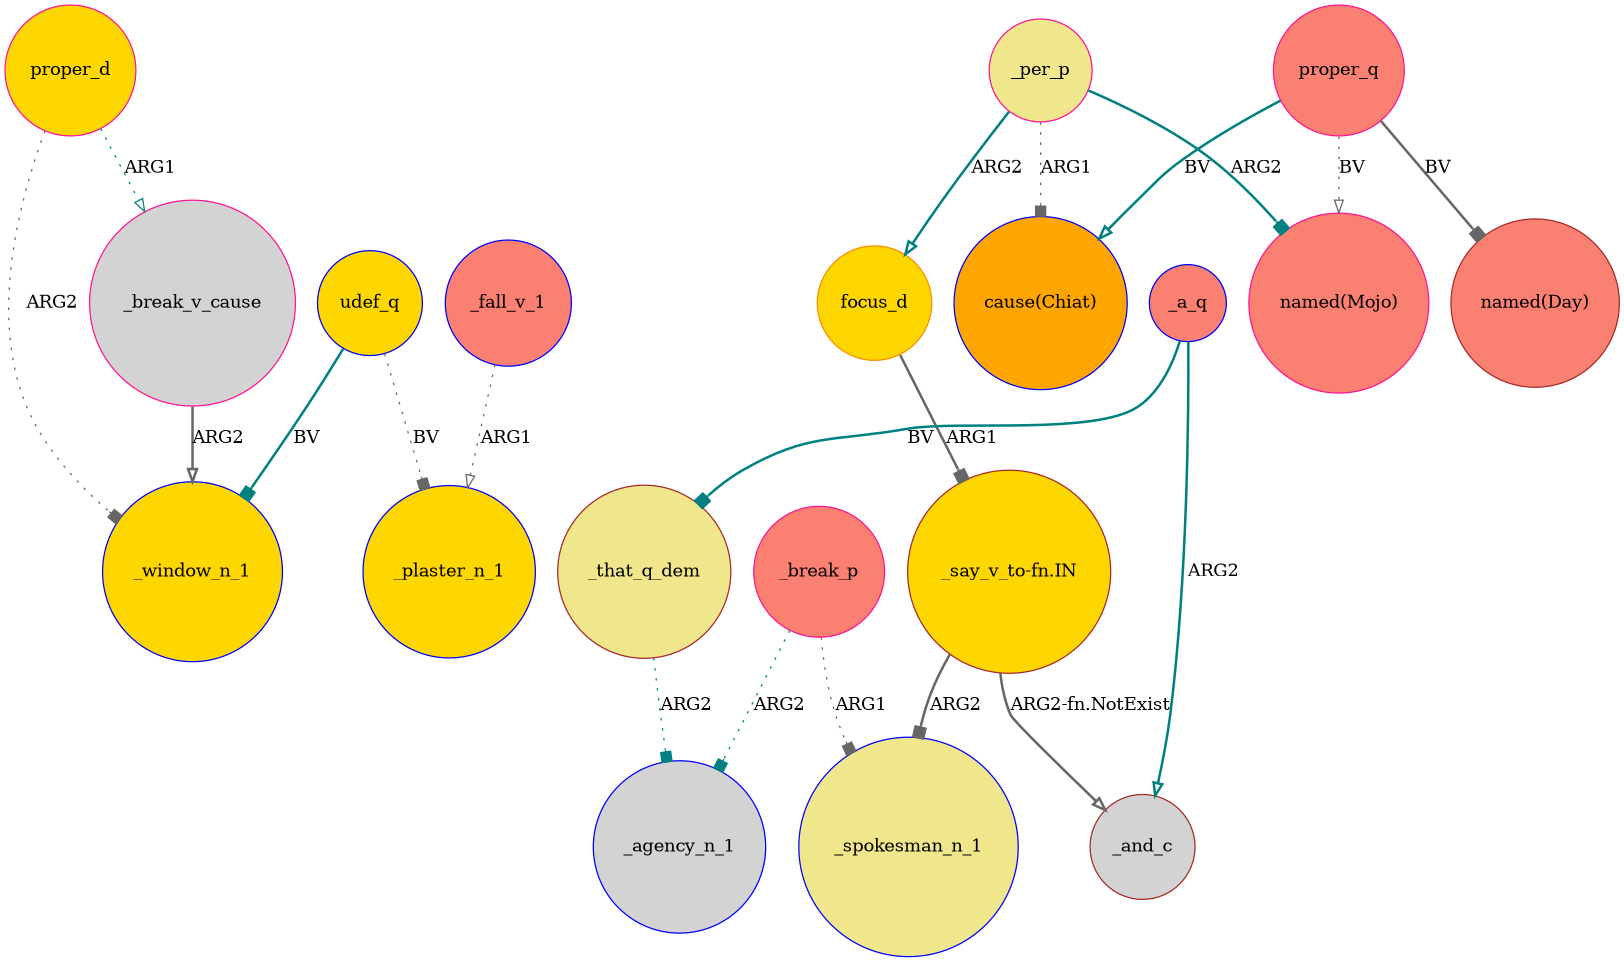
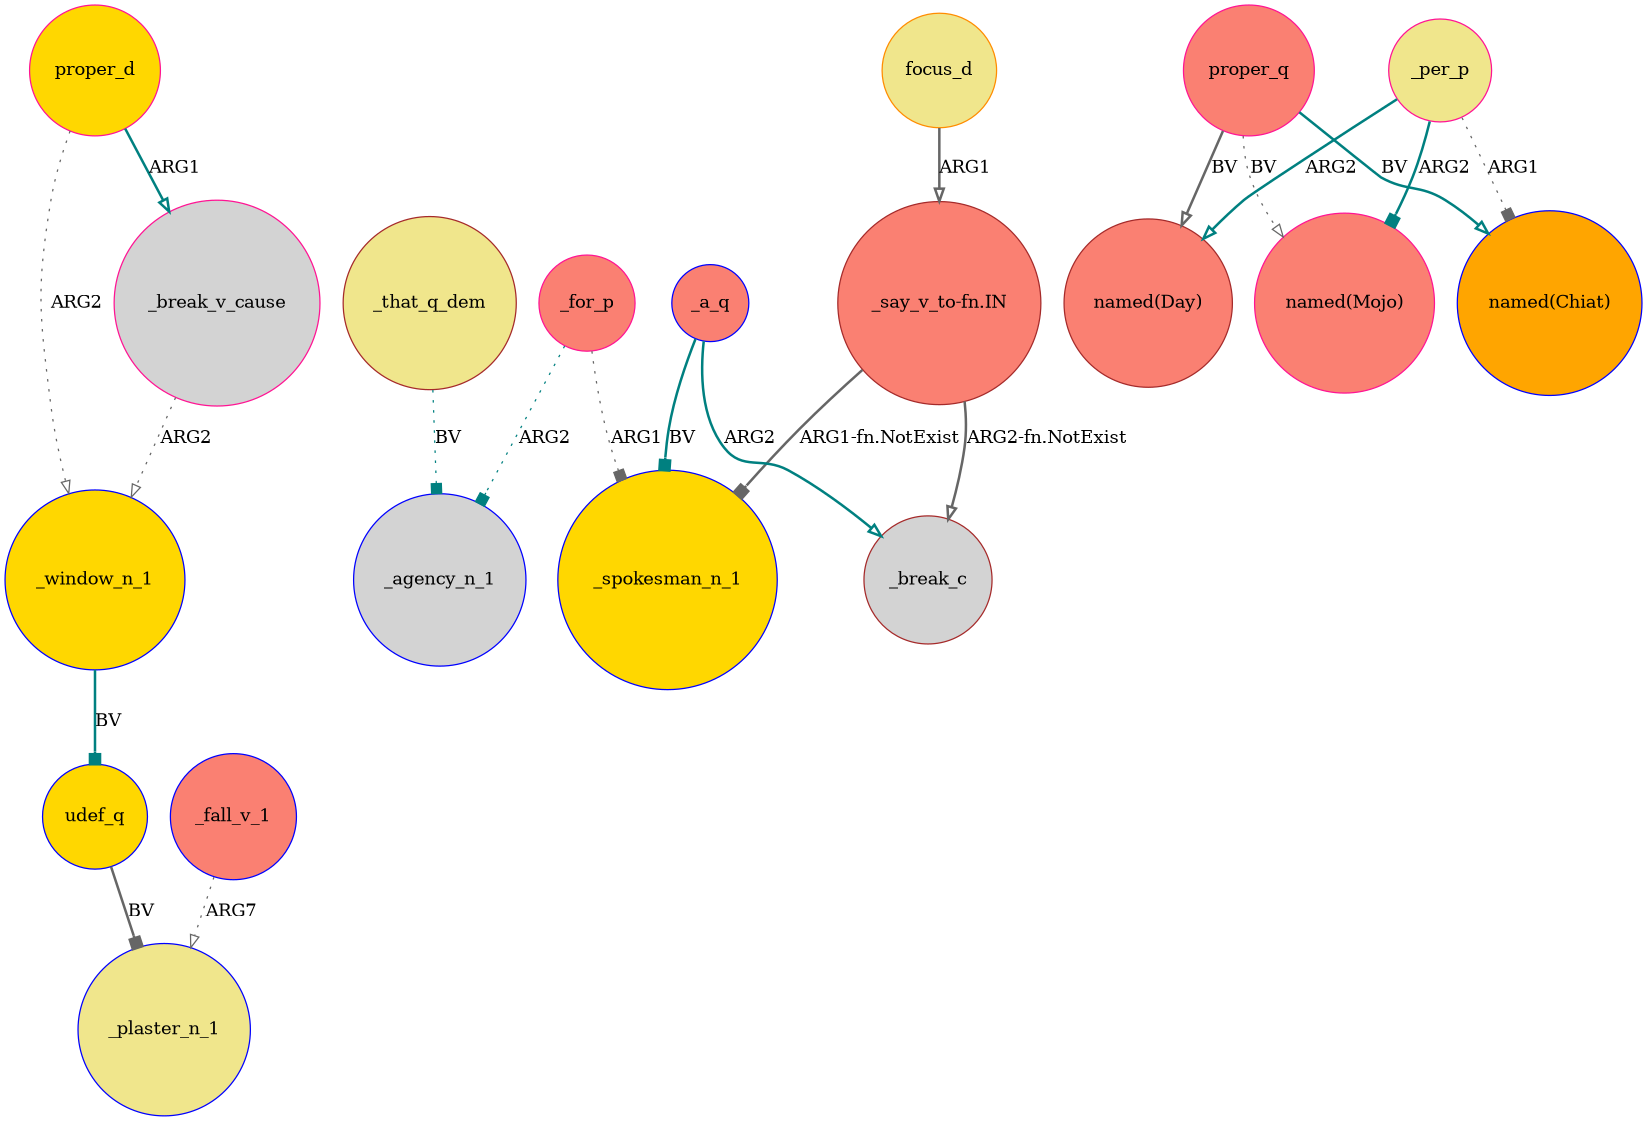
edge "proper_d" -> "_break_v_cause": style dotted -> bold
edge "proper_q" -> "named(Day)": arrowhead box -> onormal
edge "_per_p" -> "focus_d": now "_per_p" -> "named(Day)"
node "focus_d": fillcolor gold -> khaki
node "cause(Chiat)": label "cause(Chiat)" -> "named(Chiat)"
edge "proper_d" -> "_window_n_1": arrowhead box -> onormal
edge "focus_d" -> "_say_v_to-fn.IN": arrowhead box -> onormal
edge "udef_q" -> "_plaster_n_1": style dotted -> bold
edge "udef_q" -> "_window_n_1": reversed
edge "_a_q" -> "_that_q_dem": now "_a_q" -> "_spokesman_n_1"
edge "_break_v_cause" -> "_window_n_1": style bold -> dotted
edge "_fall_v_1" -> "_plaster_n_1": label "ARG1" -> "ARG7"
node "_plaster_n_1": fillcolor gold -> khaki
node "_break_p": label "_break_p" -> "_for_p"
node "_say_v_to-fn.IN": fillcolor gold -> salmon
edge "_that_q_dem" -> "_agency_n_1": label "ARG2" -> "BV"
edge "_say_v_to-fn.IN" -> "_spokesman_n_1": label "ARG2" -> "ARG1-fn.NotExist"
node "_spokesman_n_1": fillcolor khaki -> gold
node "_and_c": label "_and_c" -> "_break_c"
